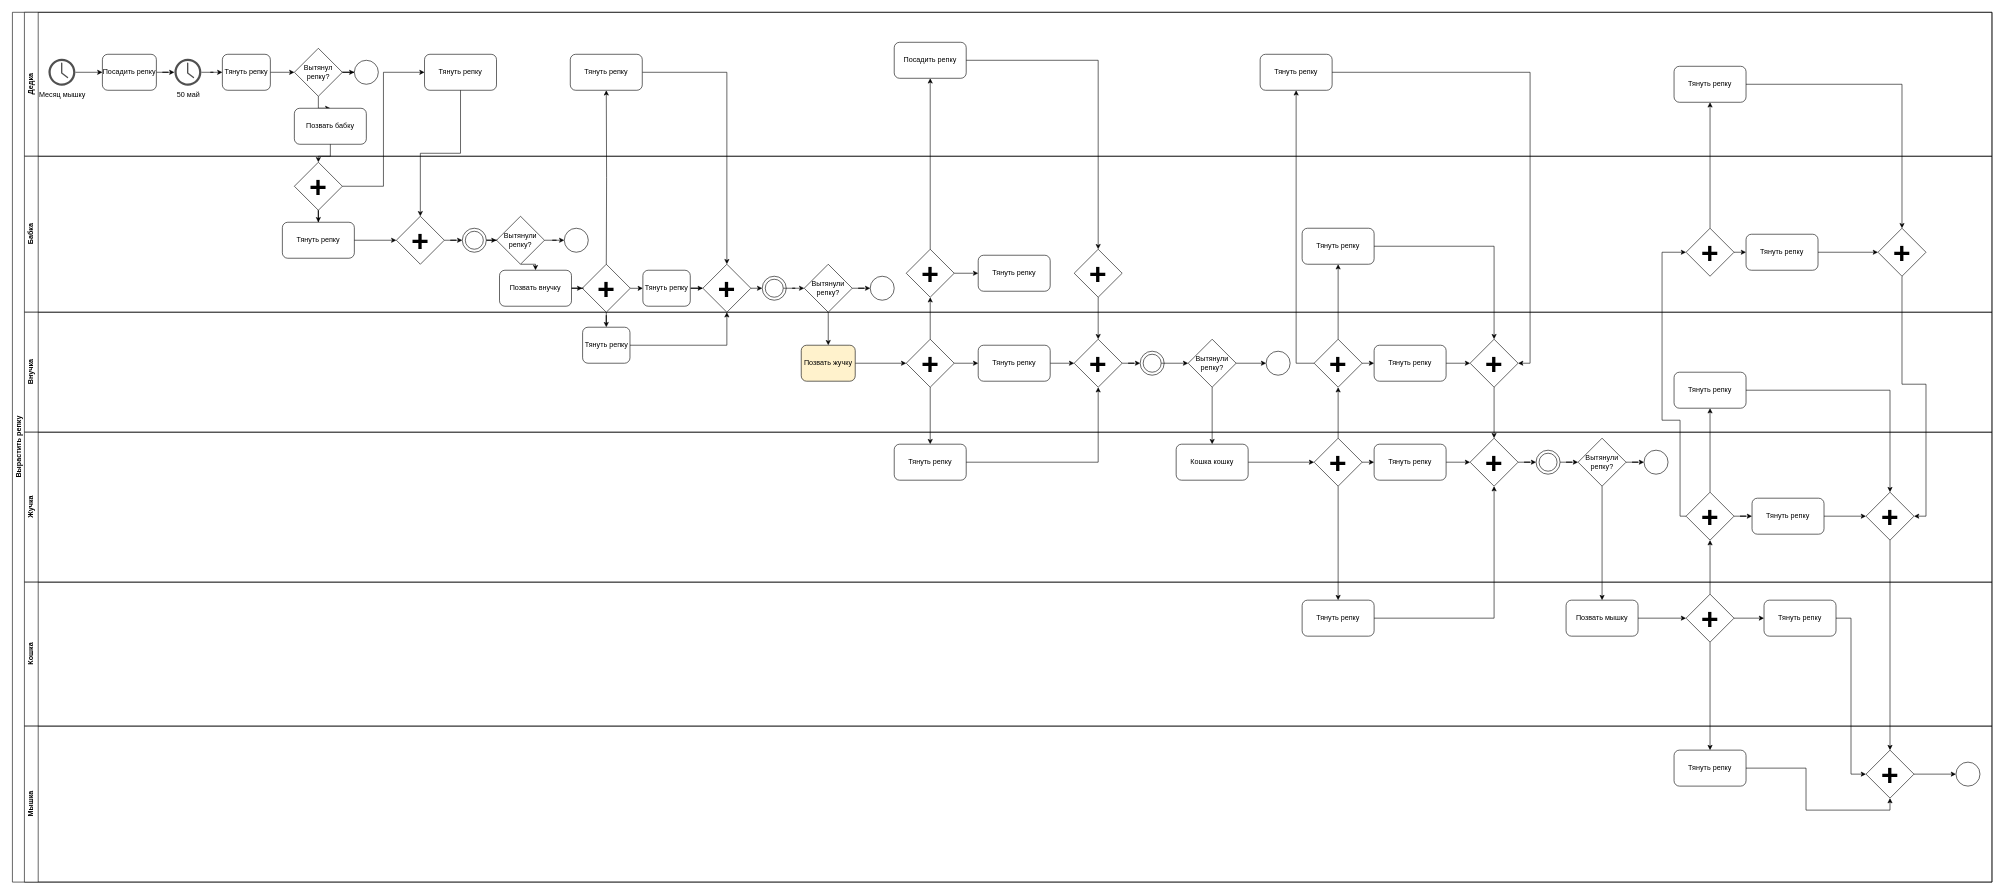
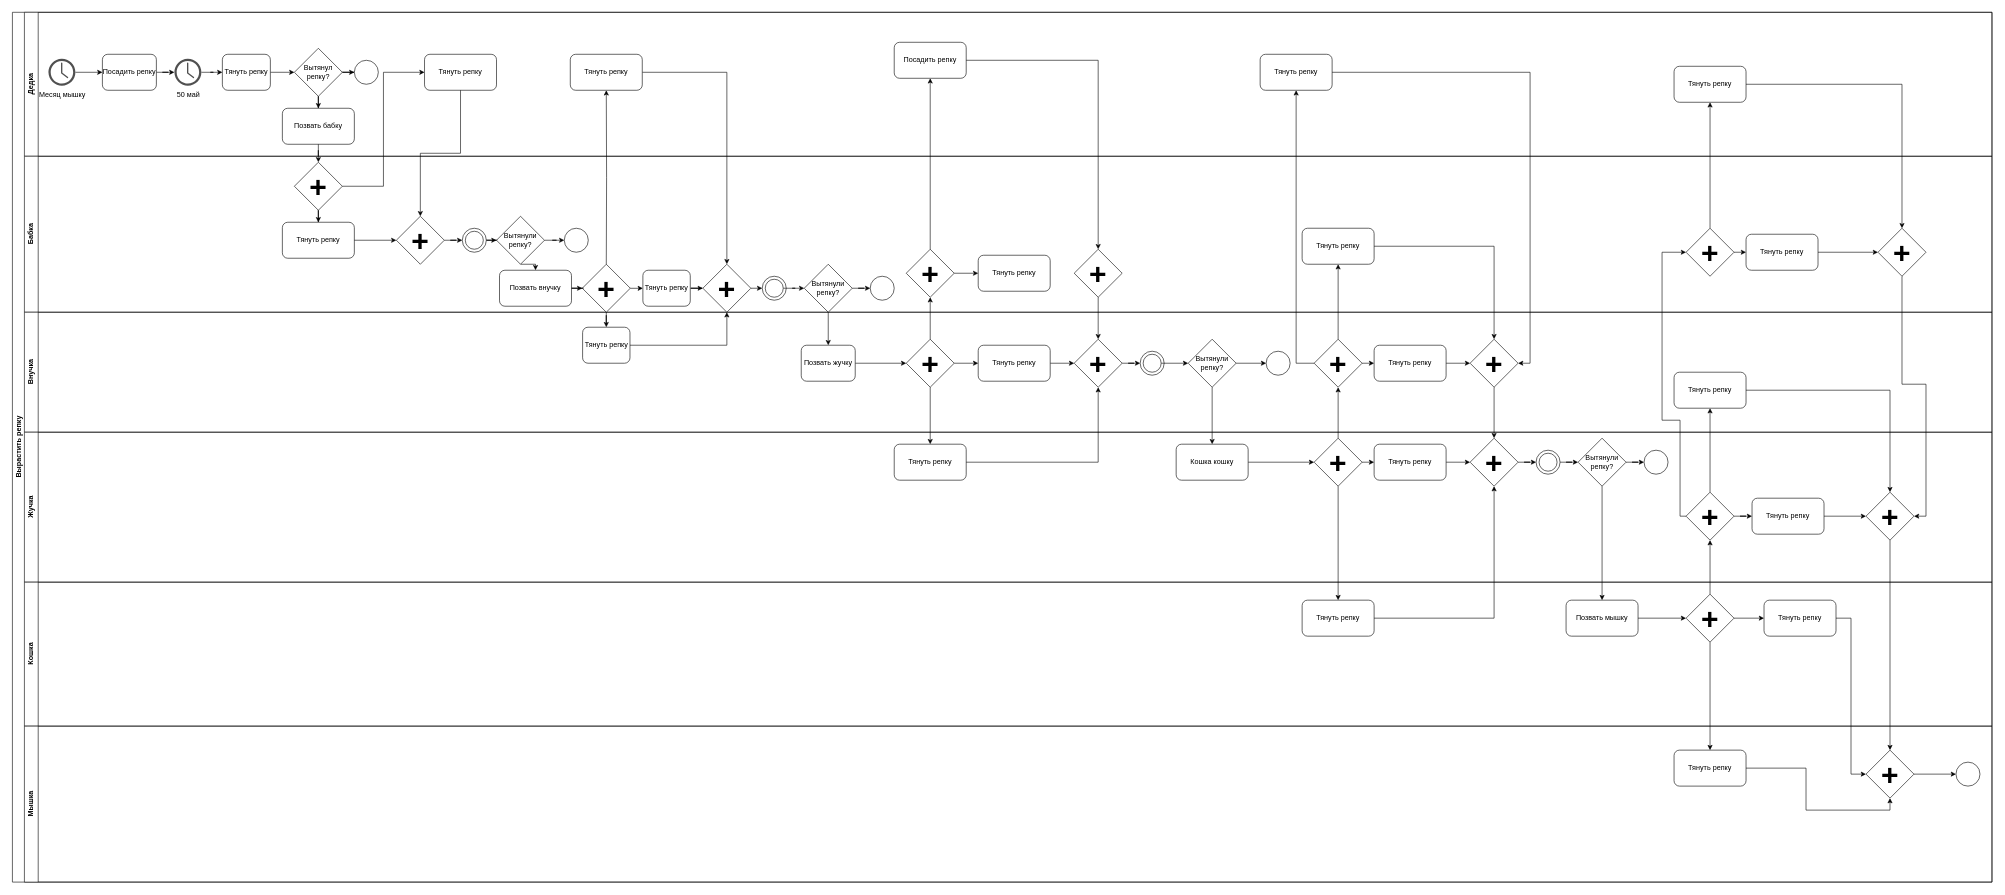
node "Позвать бабку": moved (330, 126) -> (318, 126)
node "Позвать жучку": fillcolor #fff2cc -> #ffffff
